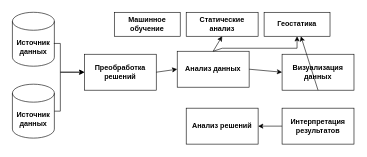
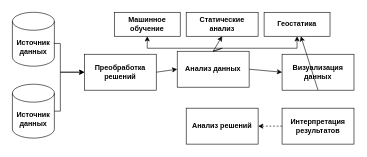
edge "Анализ данных" -> "Машинное обучение": added
edge "Интерпретация результатов" -> "Анализ решений": style solid -> dashed
